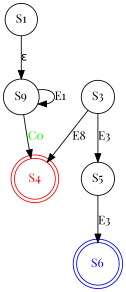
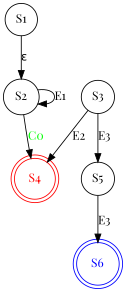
node "S9": label "S9" -> "S2"
edge "S3" -> "S4": label "E8" -> "E2"
